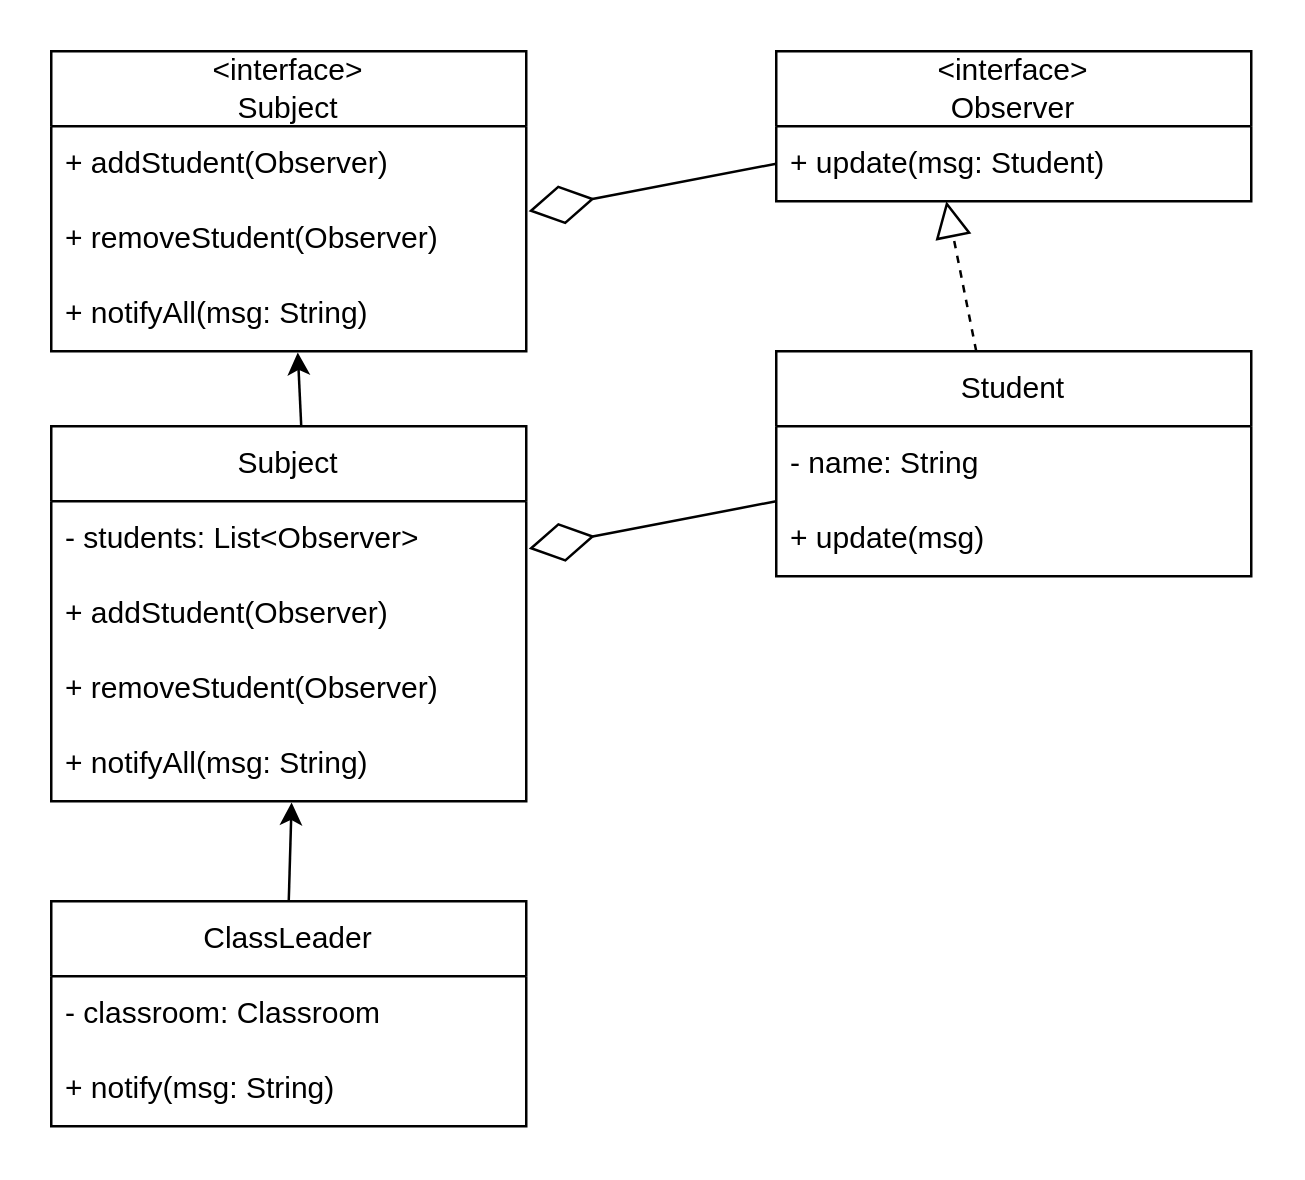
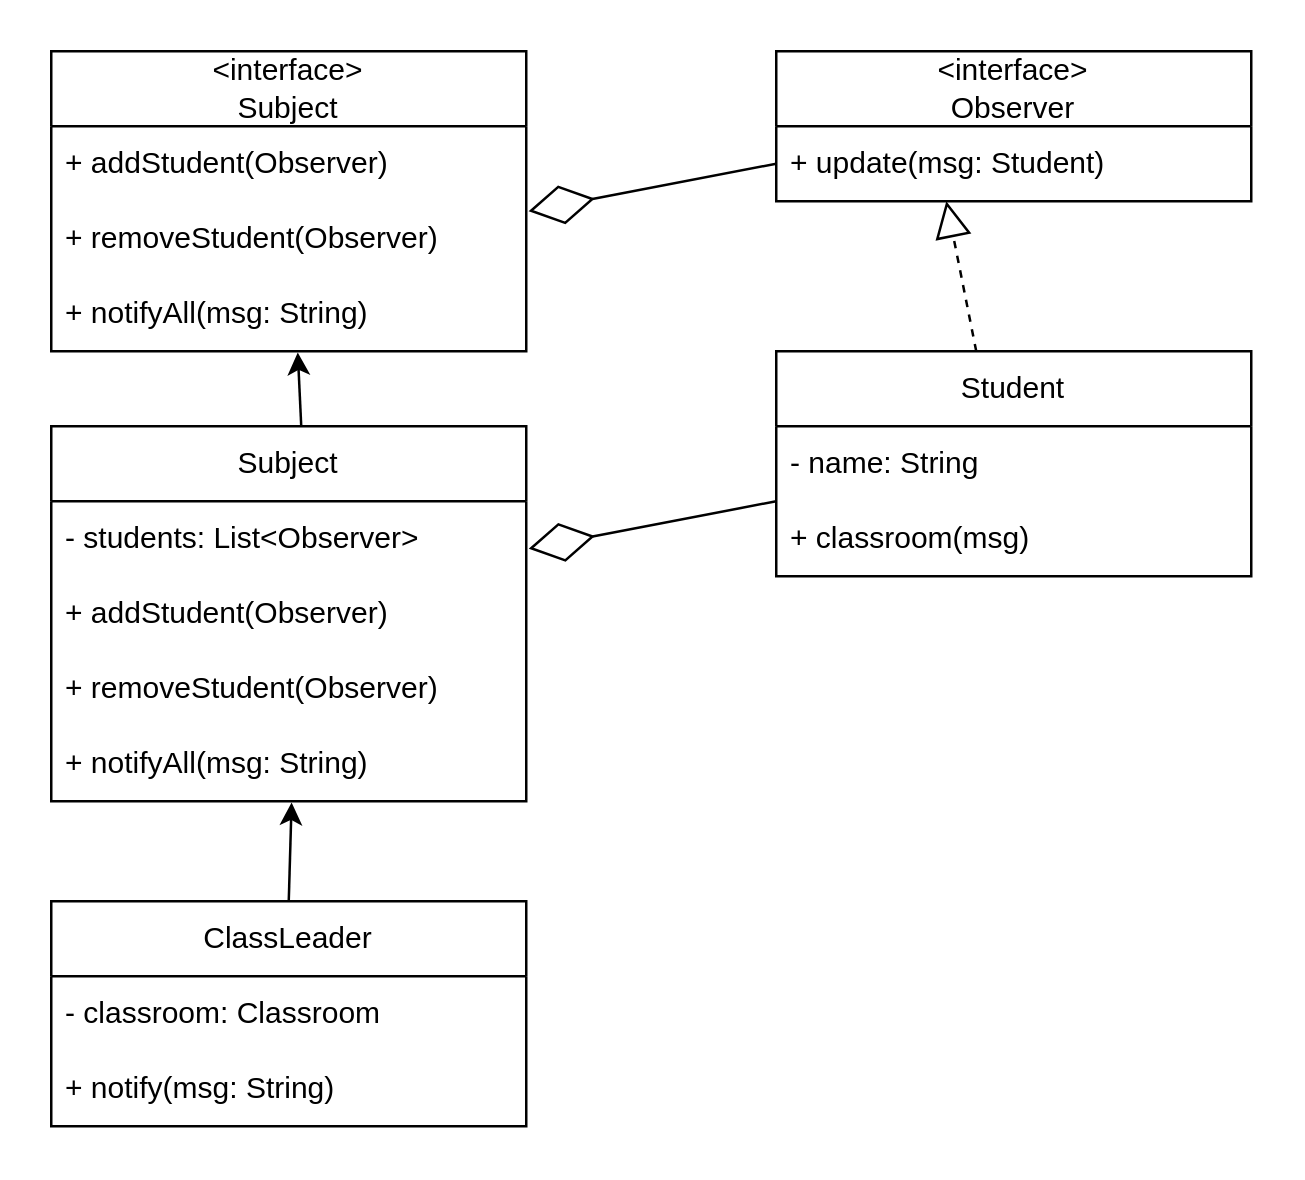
node "+ update(msg)": label "+ update(msg)" -> "+ classroom(msg)"
